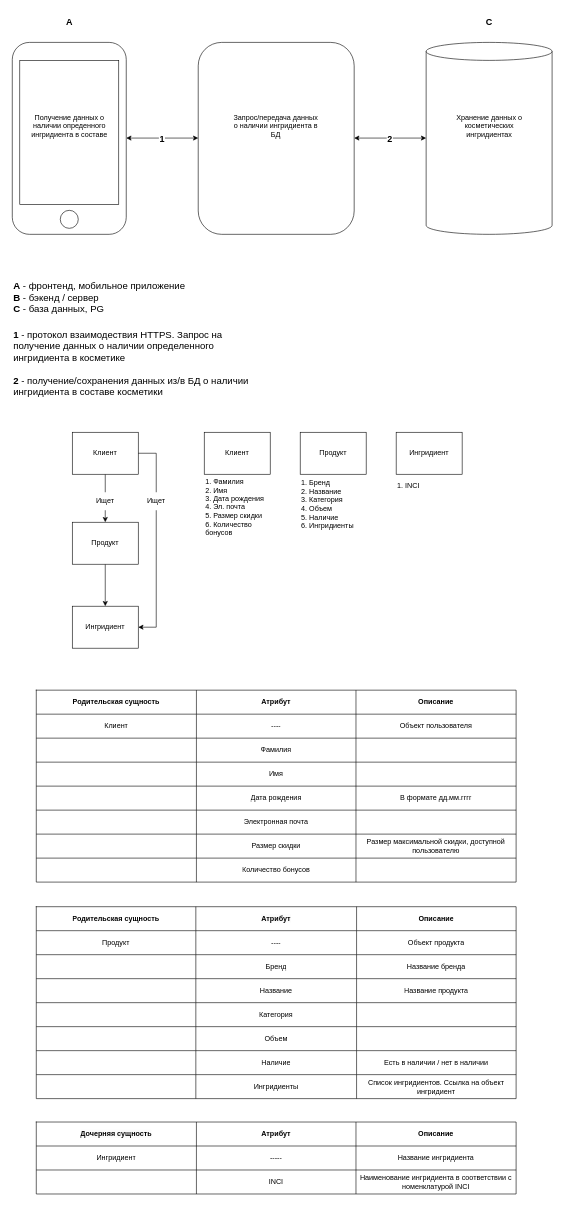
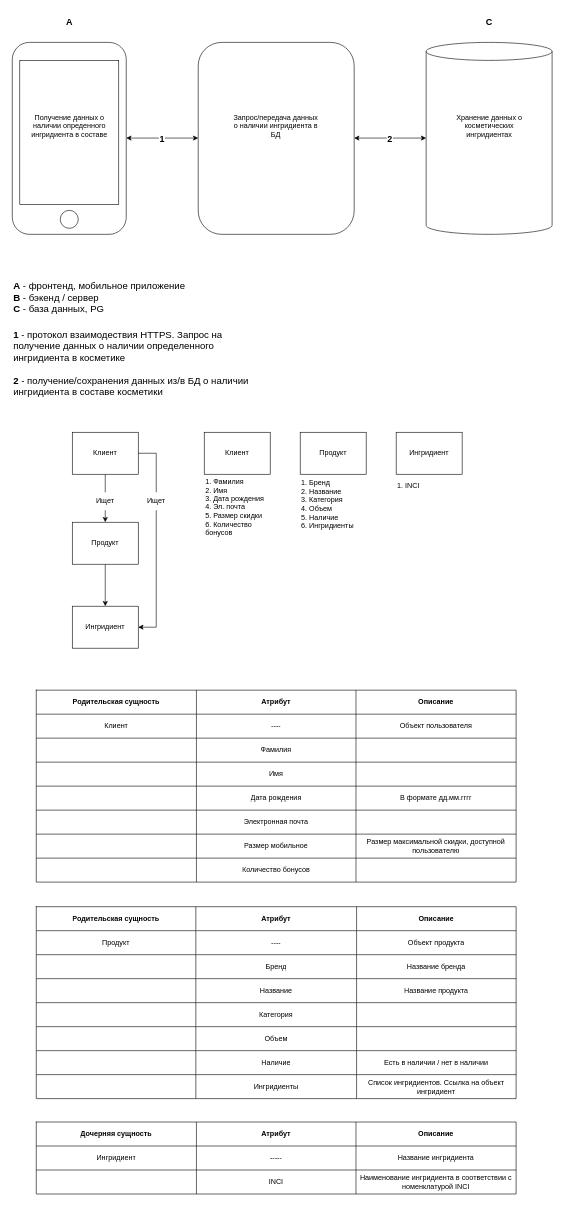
node "Размер скидки": label "Размер скидки" -> "Размер мобильное"
